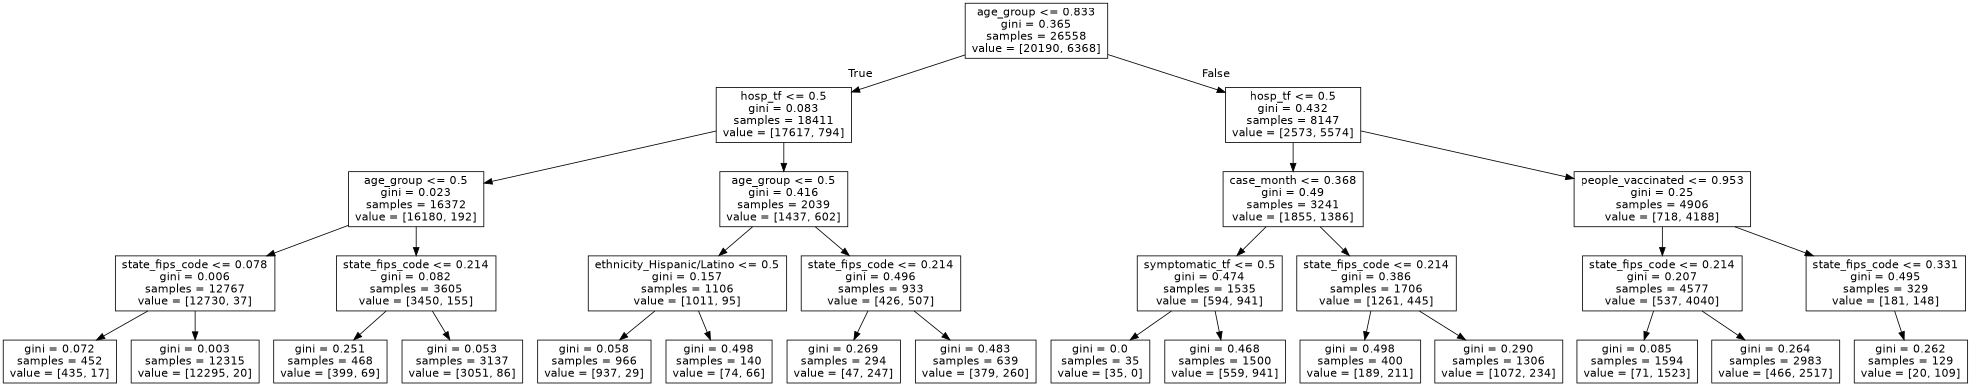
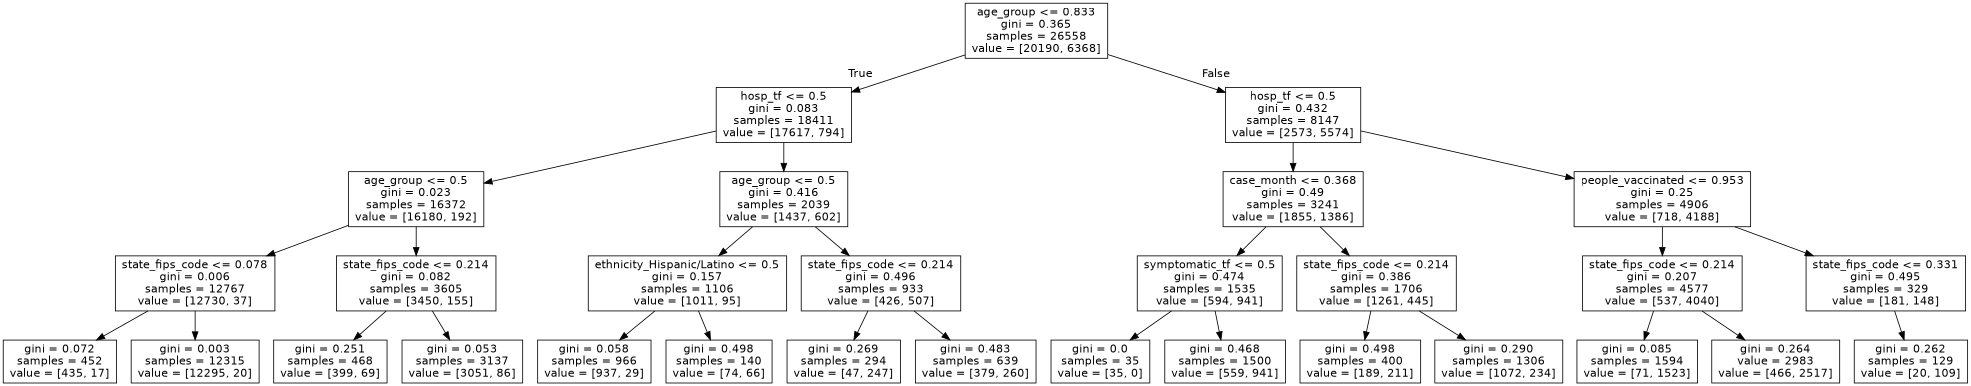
node "gini = 0.264 samples = 2983 value = [466, 2517]": label "gini = 0.264 samples = 2983 value = [466, 2517]" -> "gini = 0.264 value = 2983 value = [466, 2517]"
